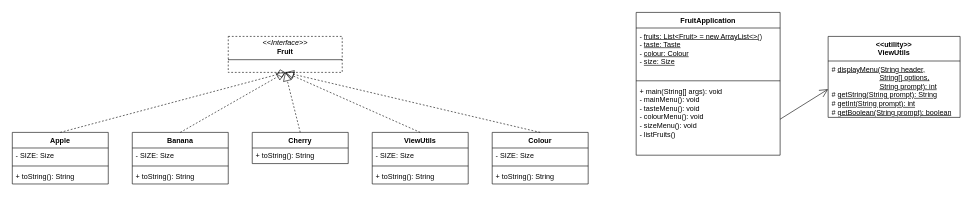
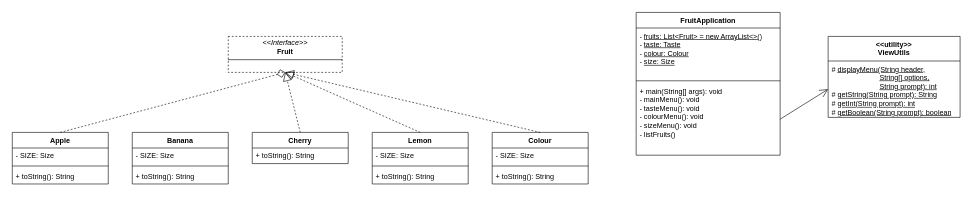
edge "Banana" -> "<<Interface>> Fruit": removed
node "ViewUtils": label "ViewUtils" -> "Lemon"
